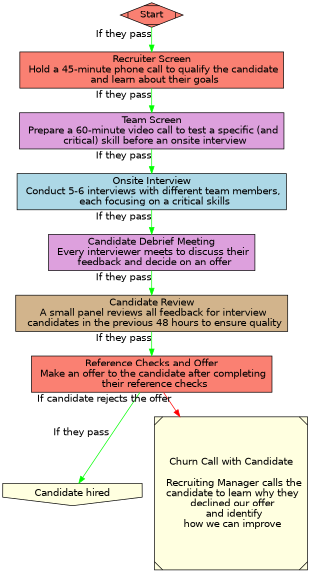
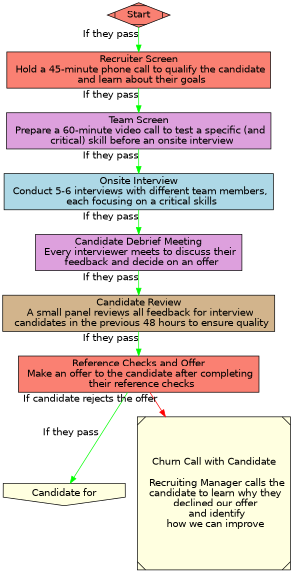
node "Candidate hired": label "Candidate hired" -> "Candidate for"
